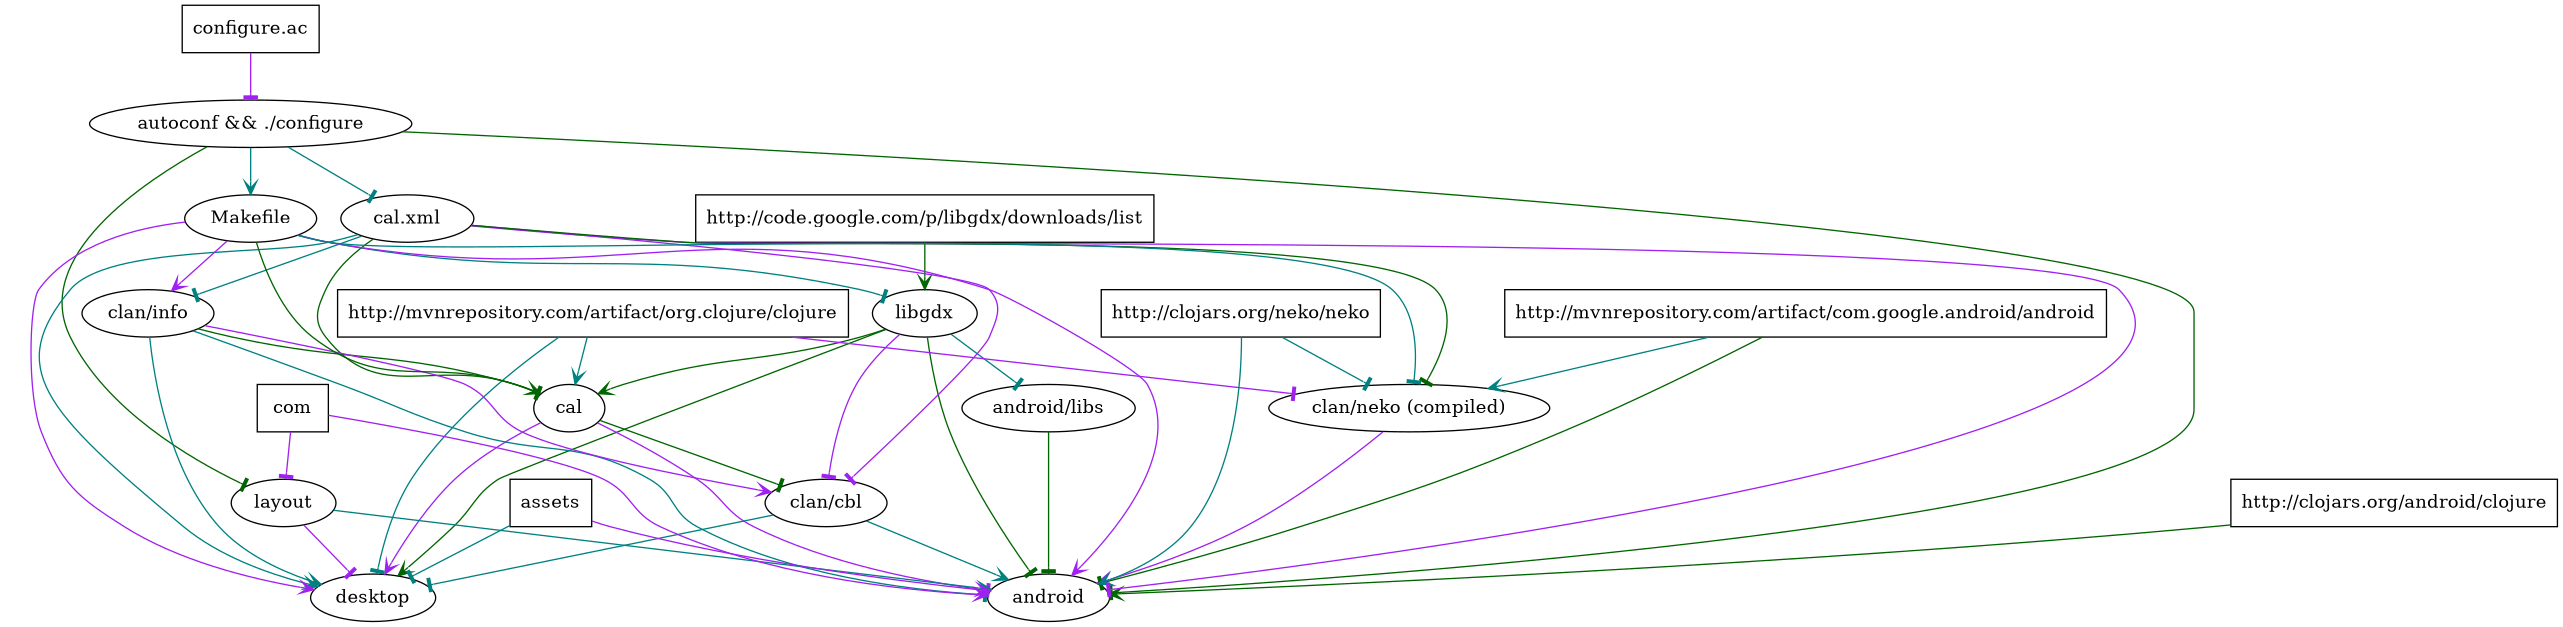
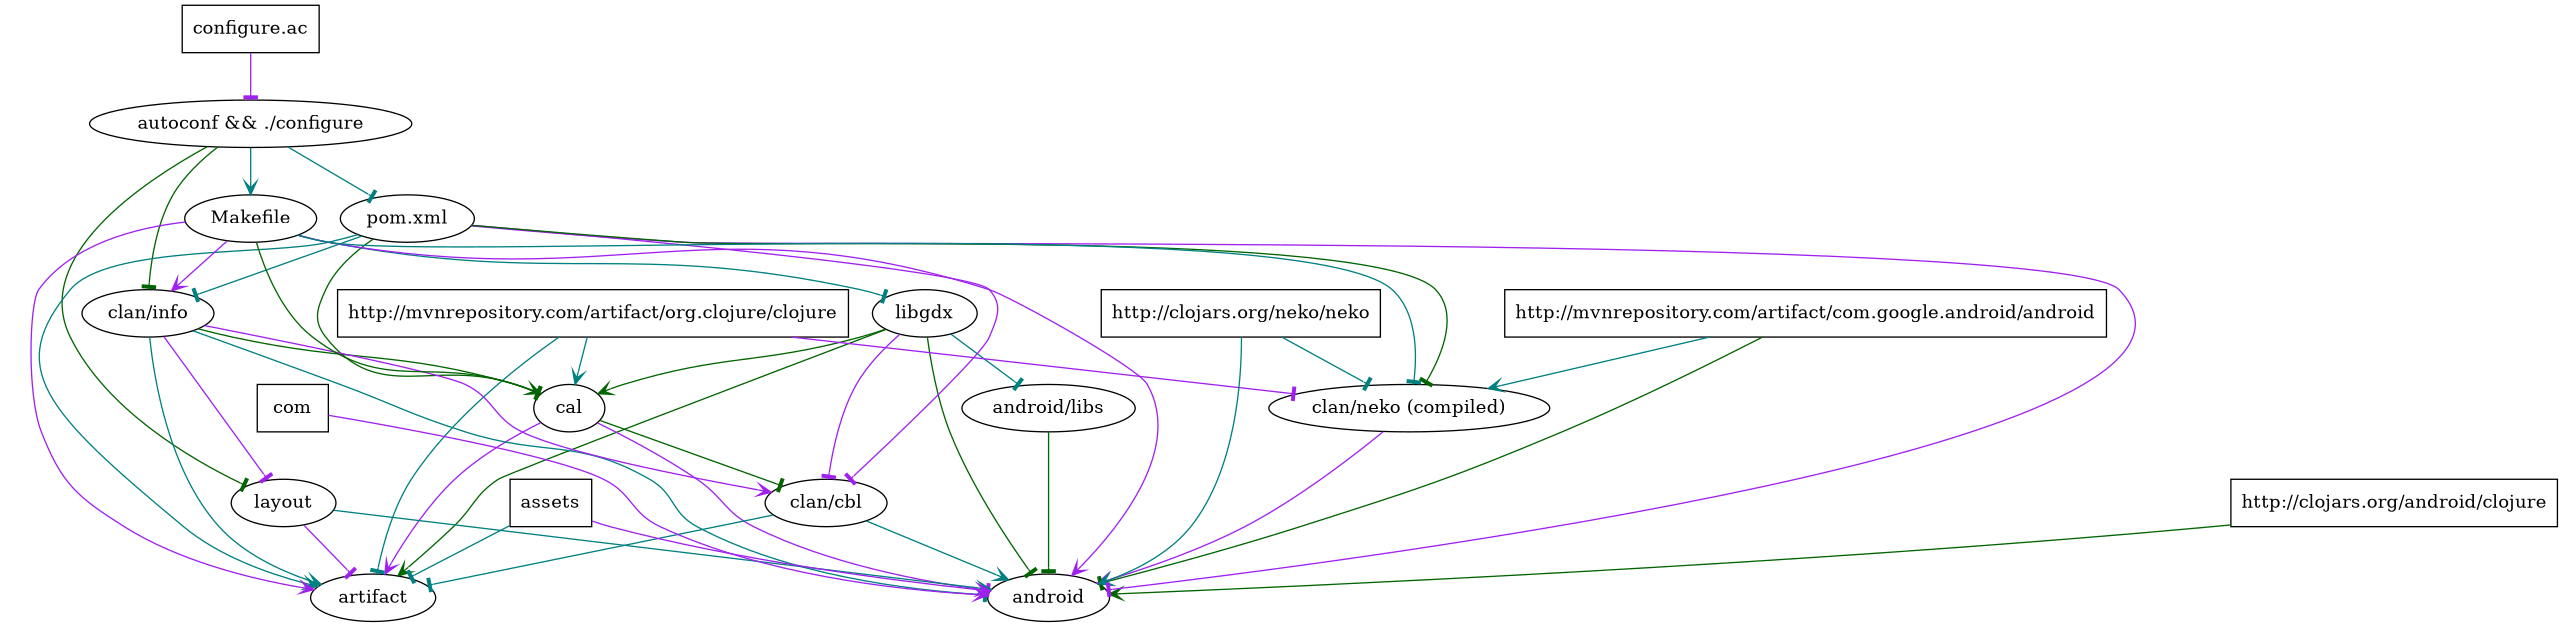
node "cal.xml": label "cal.xml" -> "pom.xml"
node "http://code.google.com/p/libgdx/downloads/list": removed
edge "autoconf && ./configure" -> "android": now "autoconf && ./configure" -> "clan/info"
edge "com" -> "layout": now "clan/info" -> "layout"
node "desktop": label "desktop" -> "artifact"
